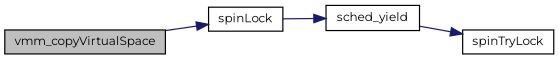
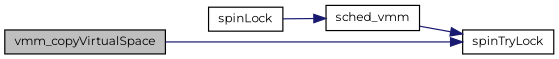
node "sched_yield": label "sched_yield" -> "sched_vmm"
edge "vmm_copyVirtualSpace" -> "spinLock": now "vmm_copyVirtualSpace" -> "spinTryLock"
